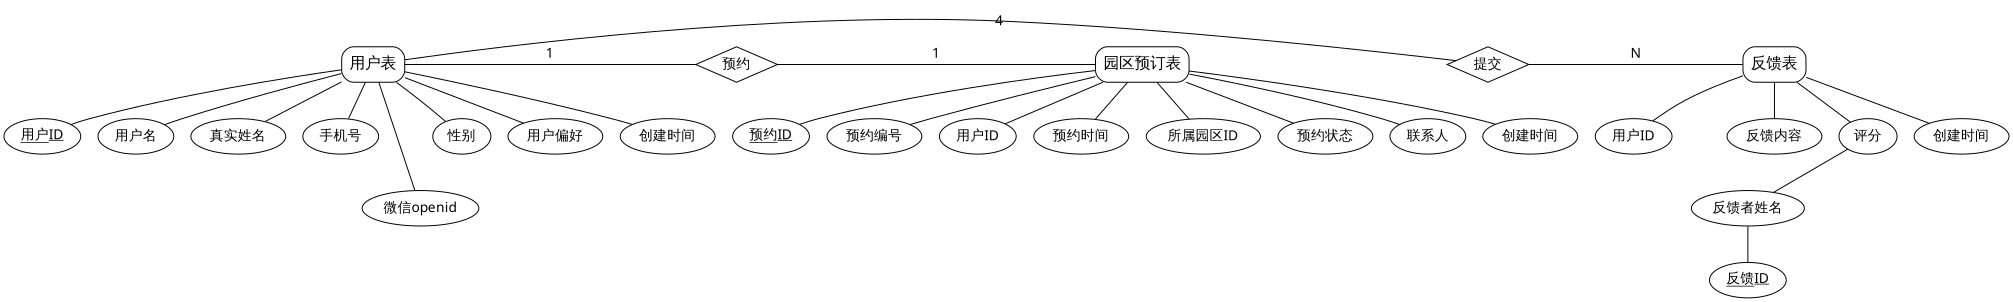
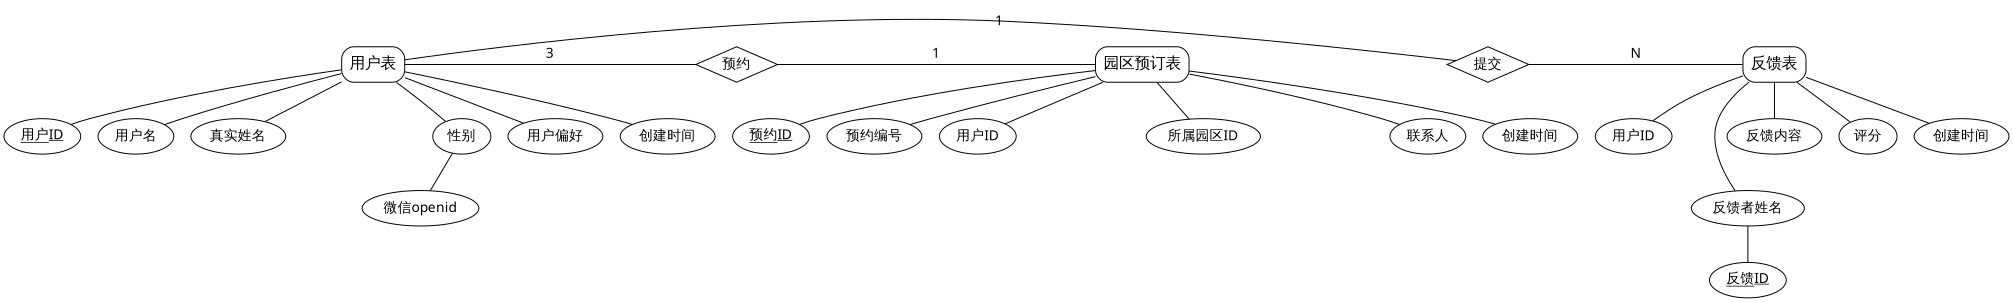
edge "用户表" -- "提交": label "4" -> "1"
edge "用户表" -- "预约": label "1" -> "3"
node "手机号": removed
edge "用户表" -- "微信openid": now "性别" -- "微信openid"
node "预约时间": removed
node "预约状态": removed
edge "评分" -- "反馈者姓名": now "反馈表" -- "反馈者姓名"
